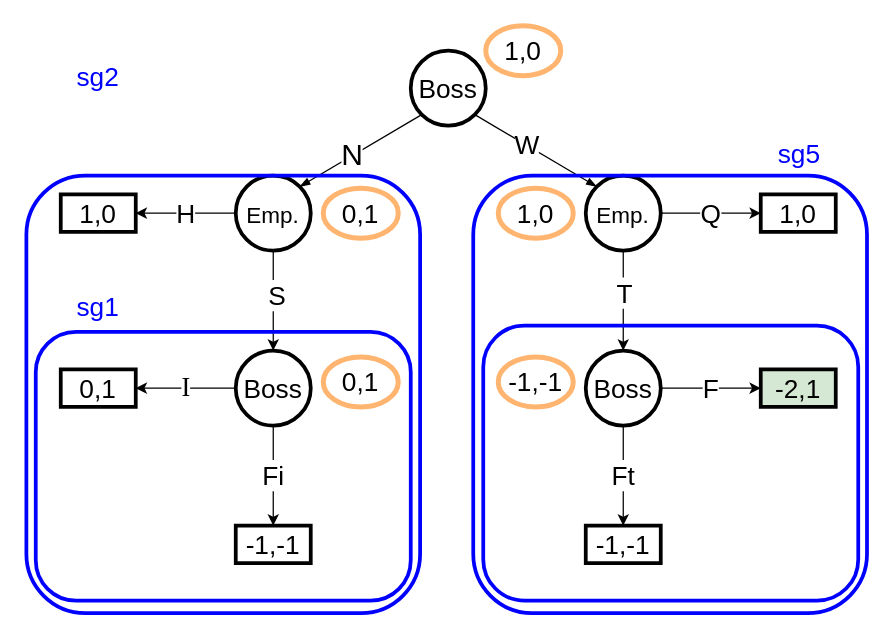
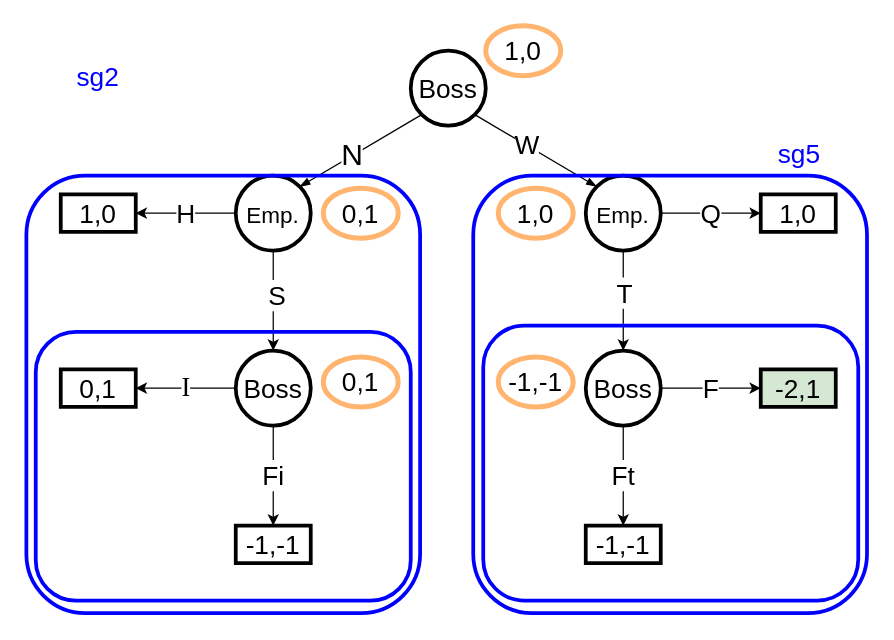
node "sg1": removed
